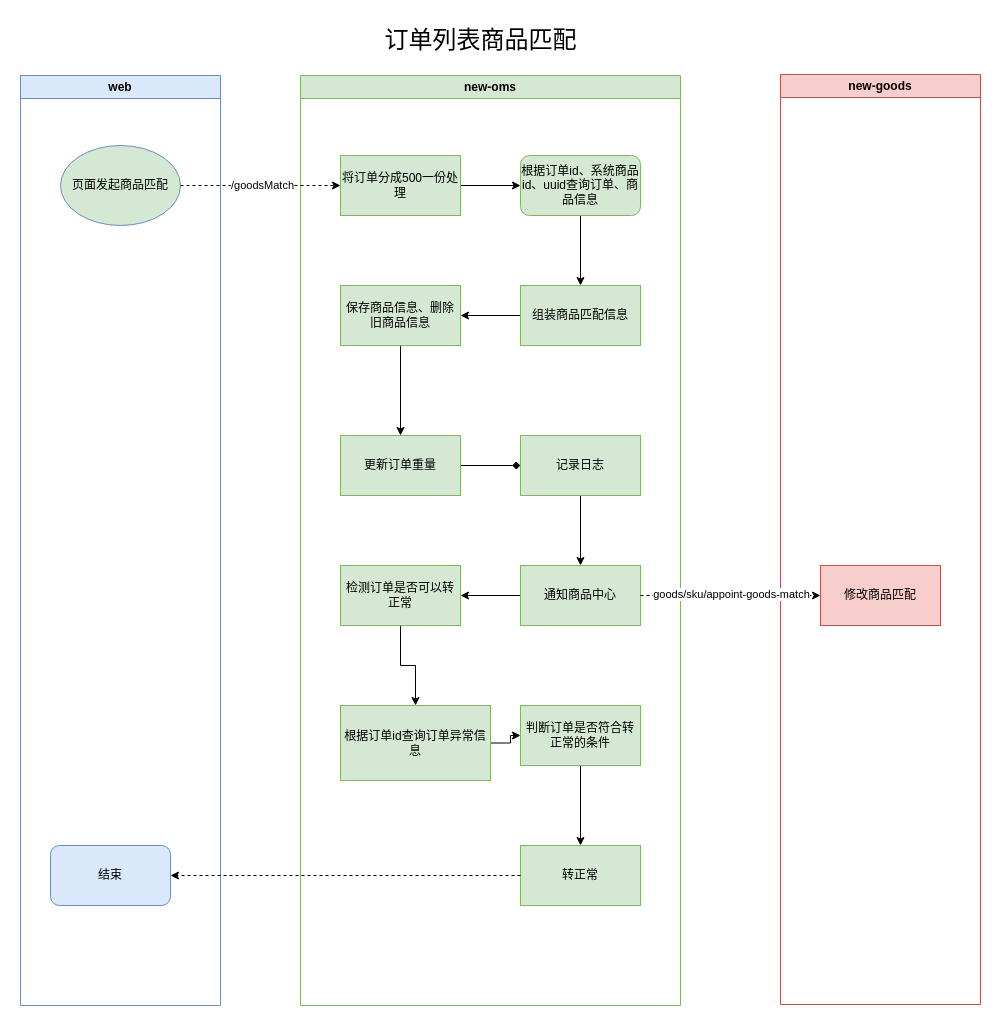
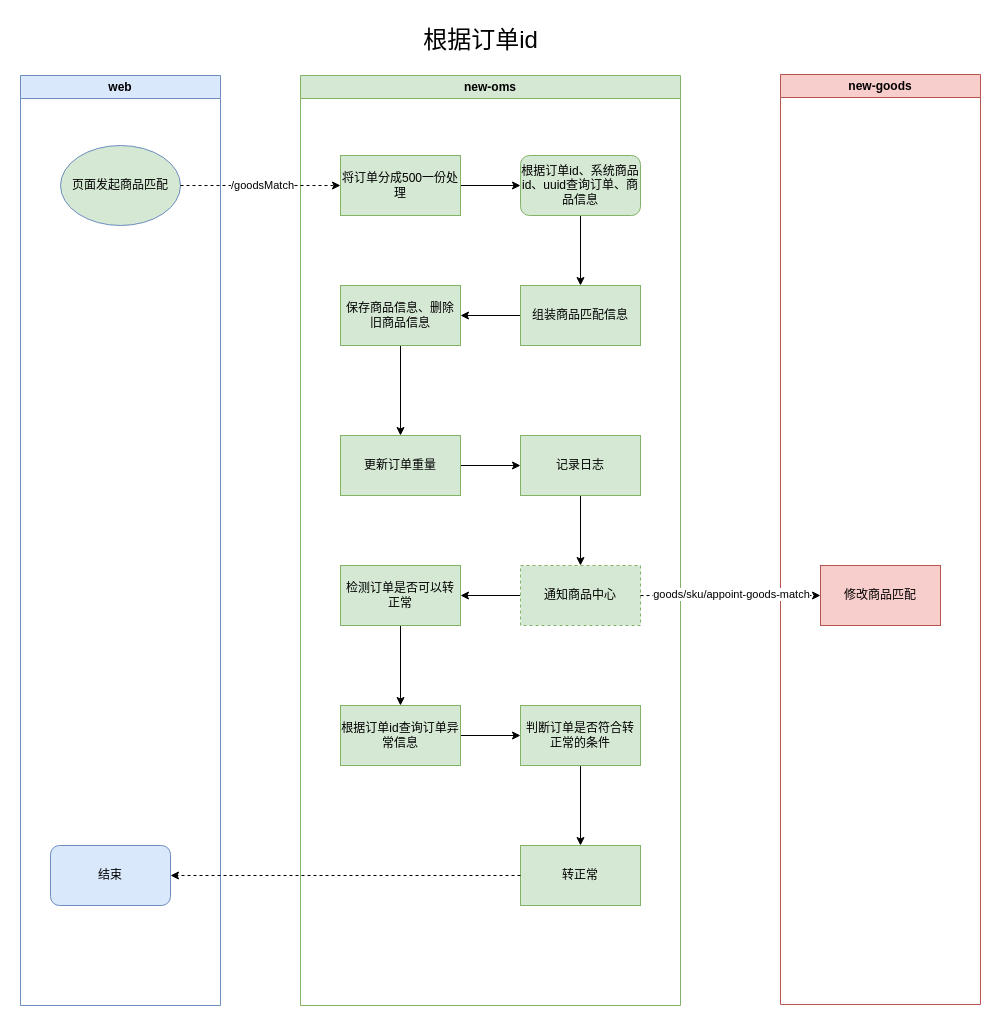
node "订单列表商品匹配": label "订单列表商品匹配" -> "根据订单id"
edge "更新订单重量" -> "记录日志": arrowhead diamond -> classic
node "通知商品中心": style solid -> dashed
node "根据订单id查询订单异常信息": size 150x75 -> 120x60
